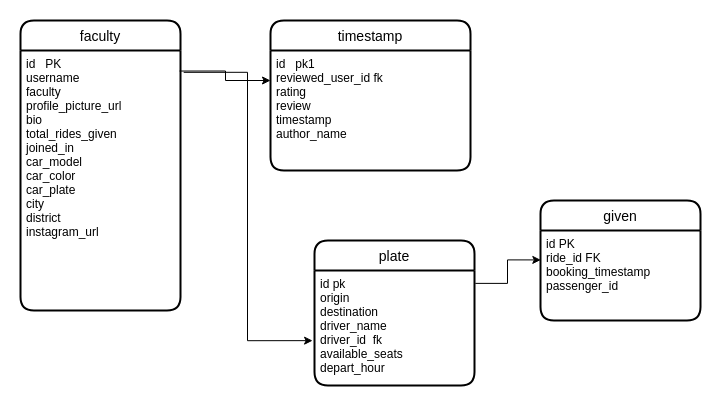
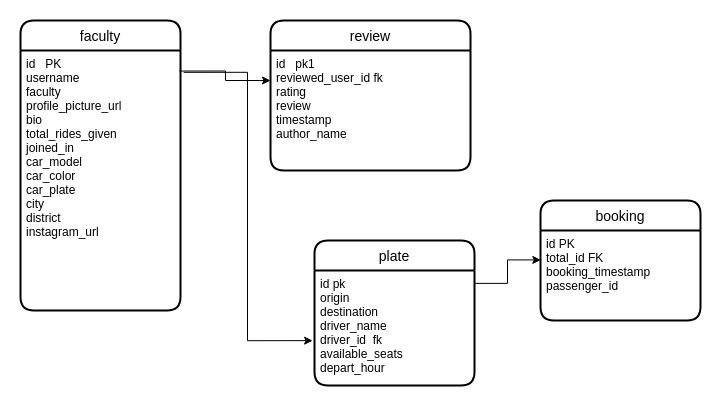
node "timestamp": label "timestamp" -> "review"
node "given": label "given" -> "booking"
node "id PK ride_id FK booking_timestamp passenger_id": label "id PK ride_id FK booking_timestamp passenger_id" -> "id PK total_id FK booking_timestamp passenger_id"
